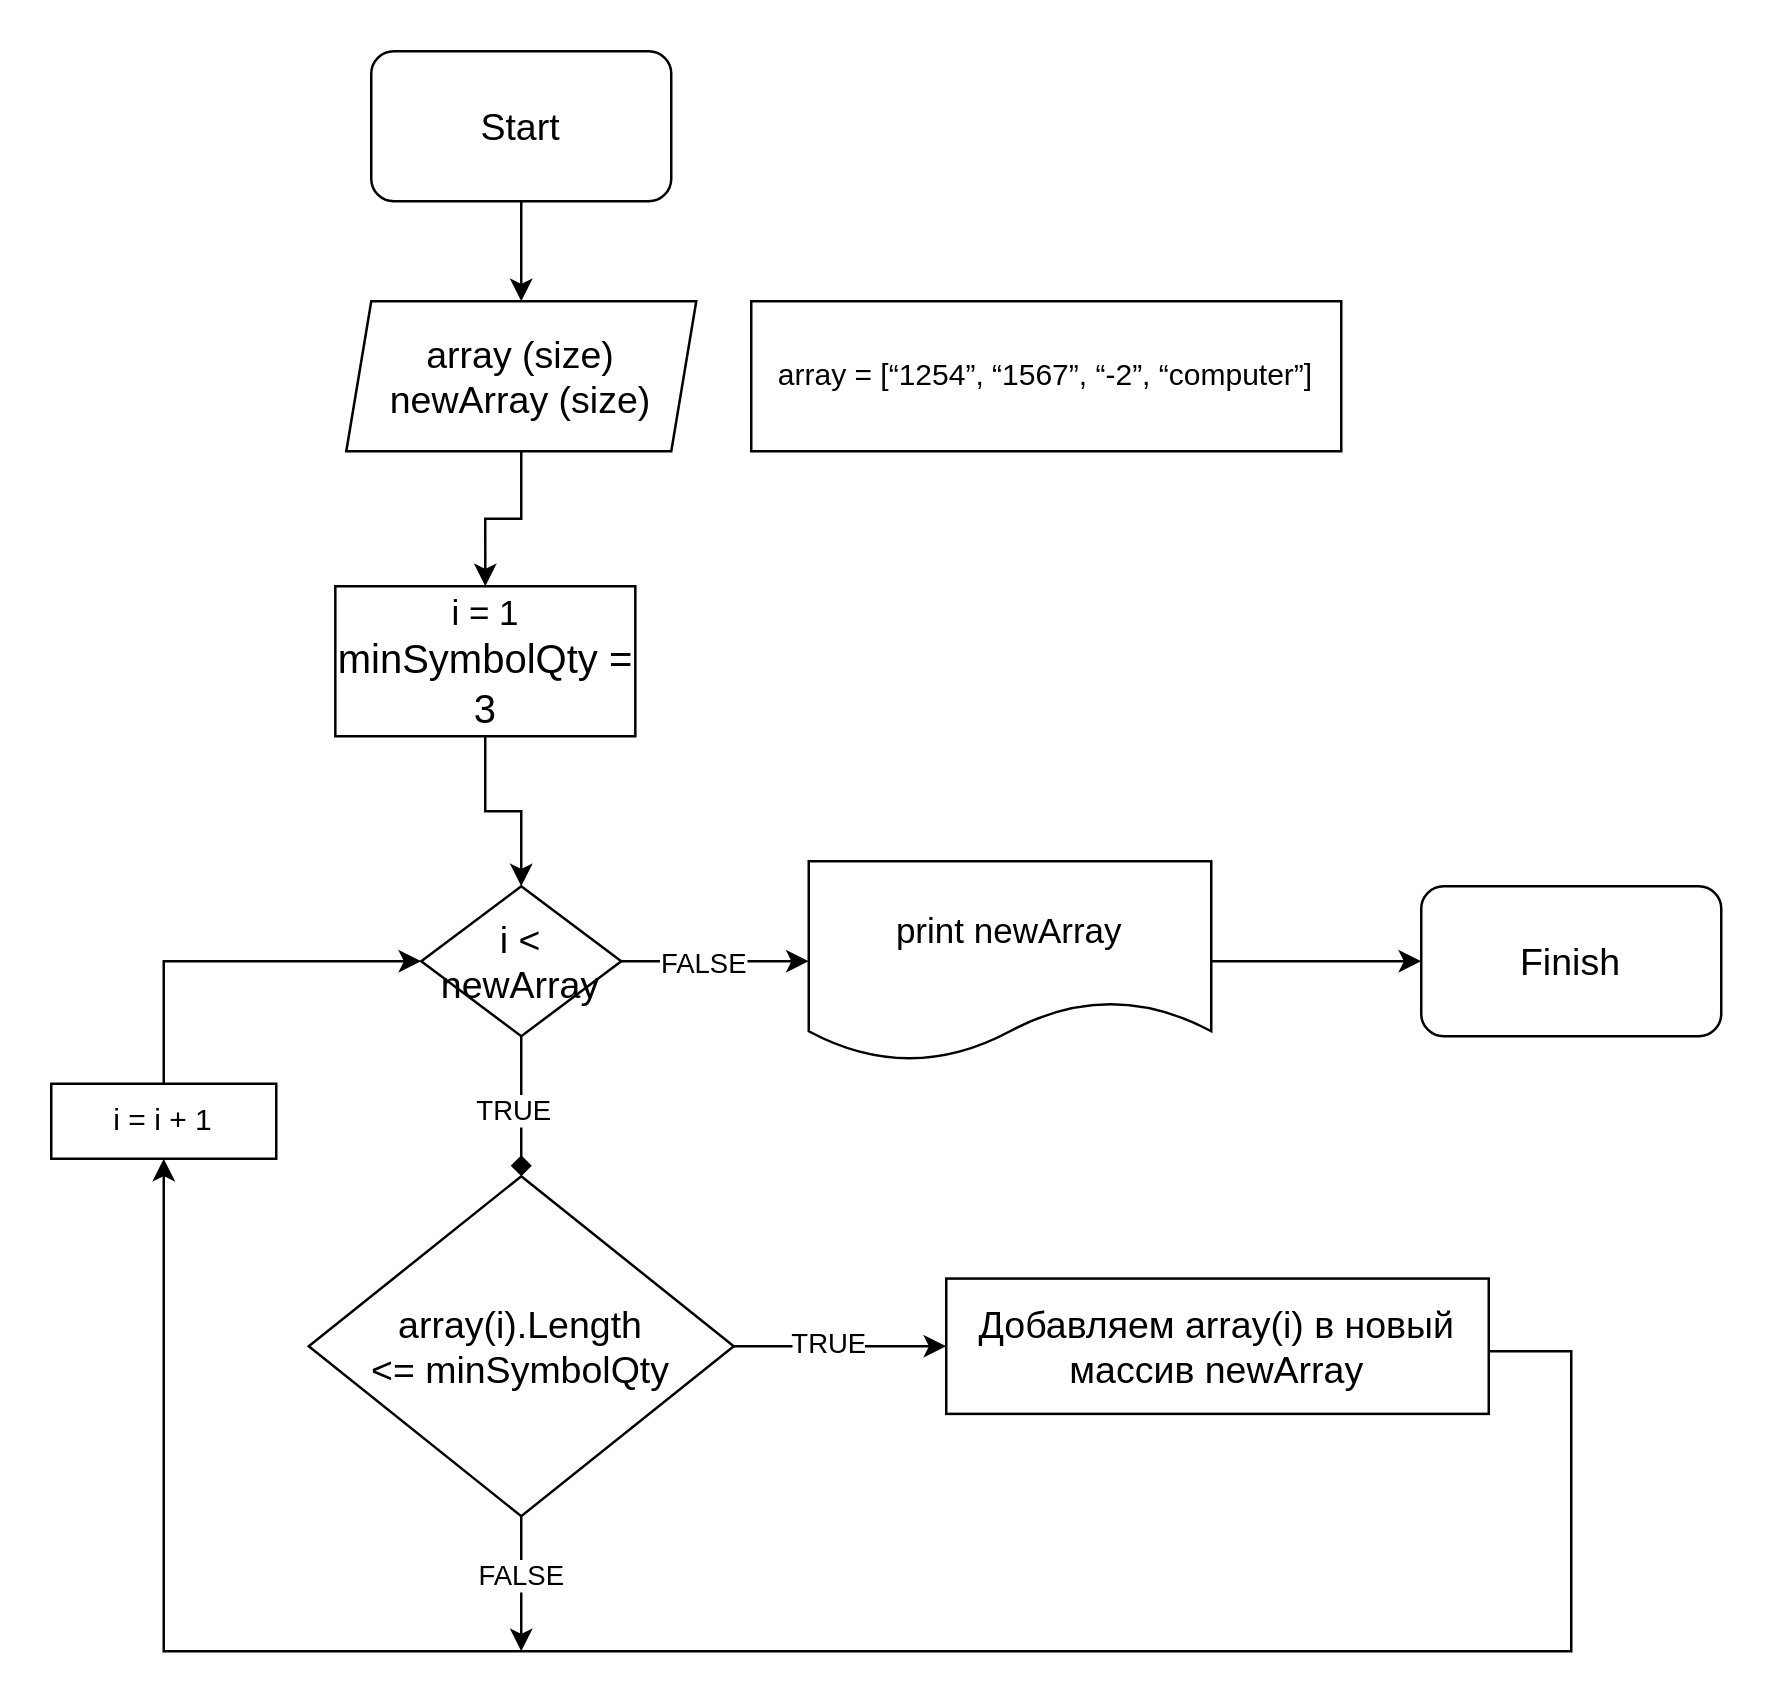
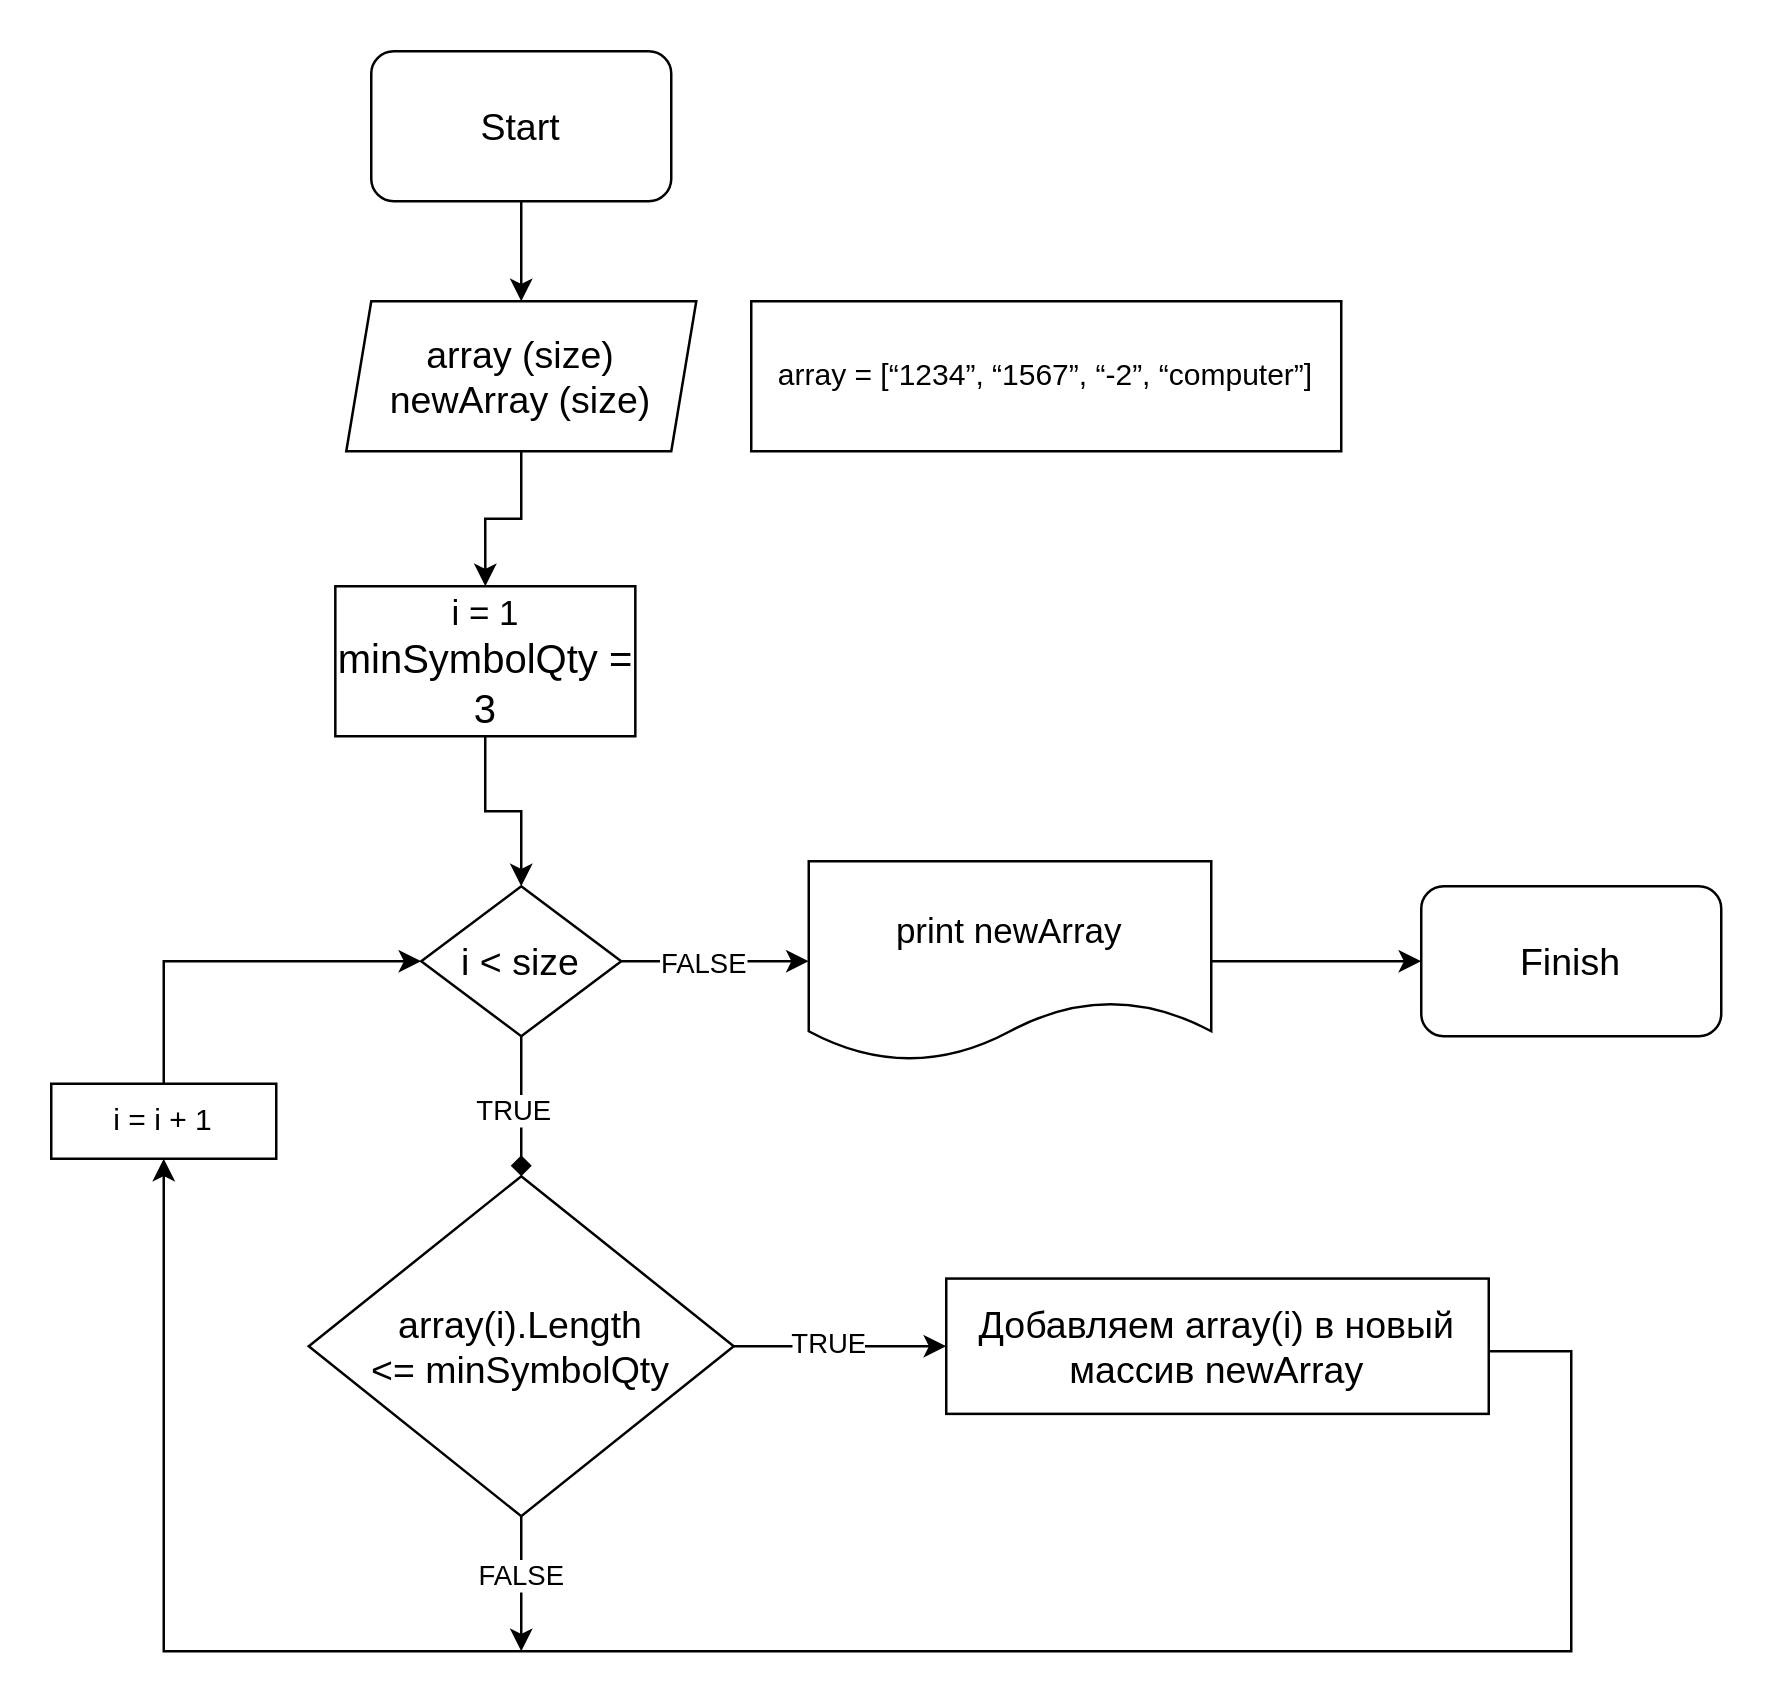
node "array = [“1254”, “1567”, “-2”, “computer”]": label "array = [“1254”, “1567”, “-2”, “computer”]" -> "array = [“1234”, “1567”, “-2”, “computer”]"
node "i < newArray": label "i < newArray" -> "i < size"
